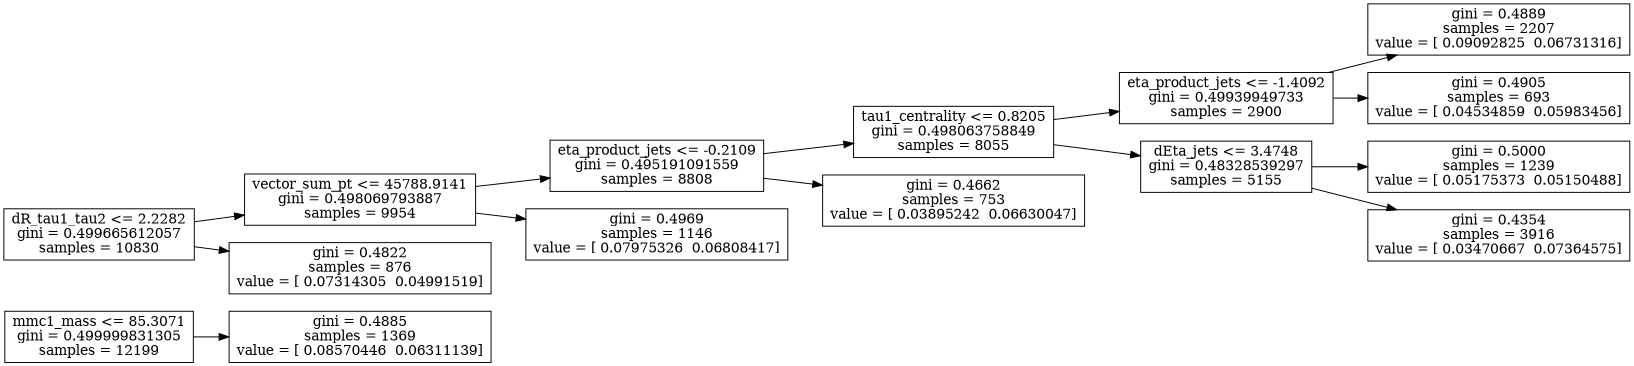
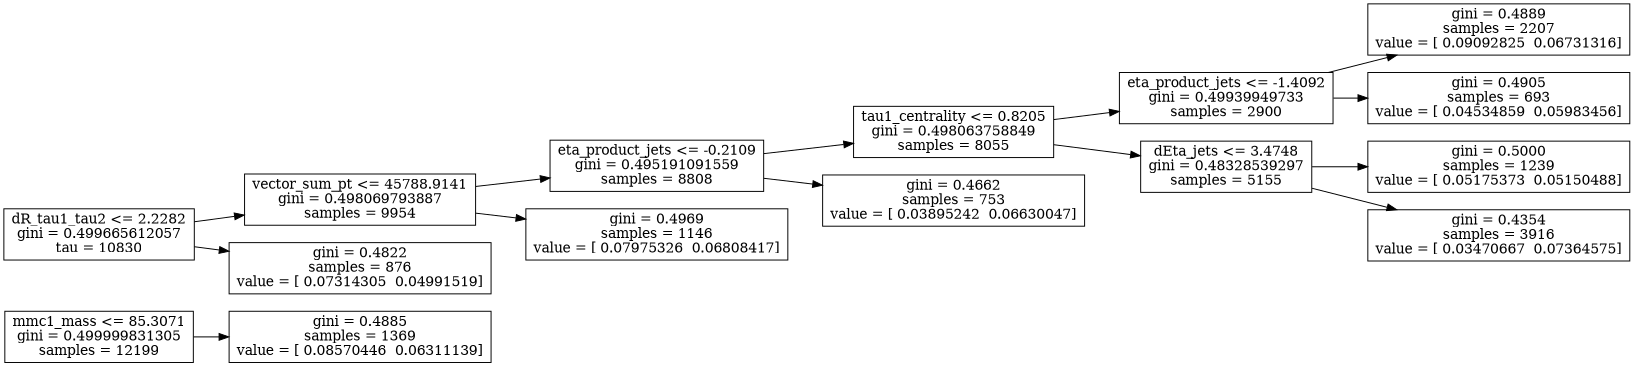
node "dR_tau1_tau2 <= 2.2282 gini = 0.499665612057 samples = 10830": label "dR_tau1_tau2 <= 2.2282 gini = 0.499665612057 samples = 10830" -> "dR_tau1_tau2 <= 2.2282 gini = 0.499665612057 tau = 10830"
